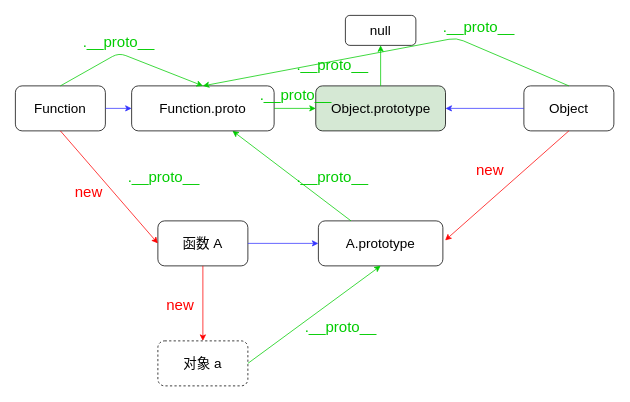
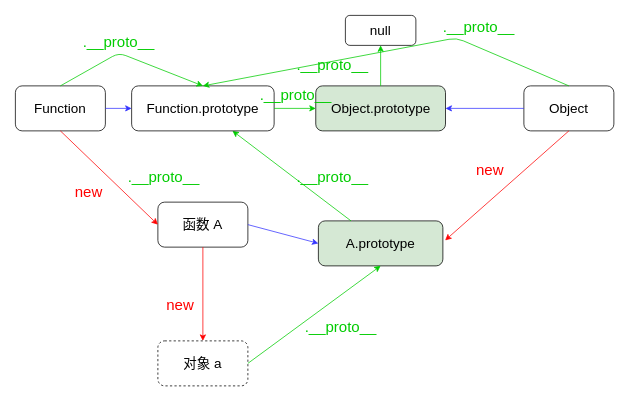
node "Function.proto": label "Function.proto" -> "Function.prototype"
node "函数 A": moved (203, 243) -> (203, 225)
node "A.prototype": fillcolor #ffffff -> #d5e8d4
